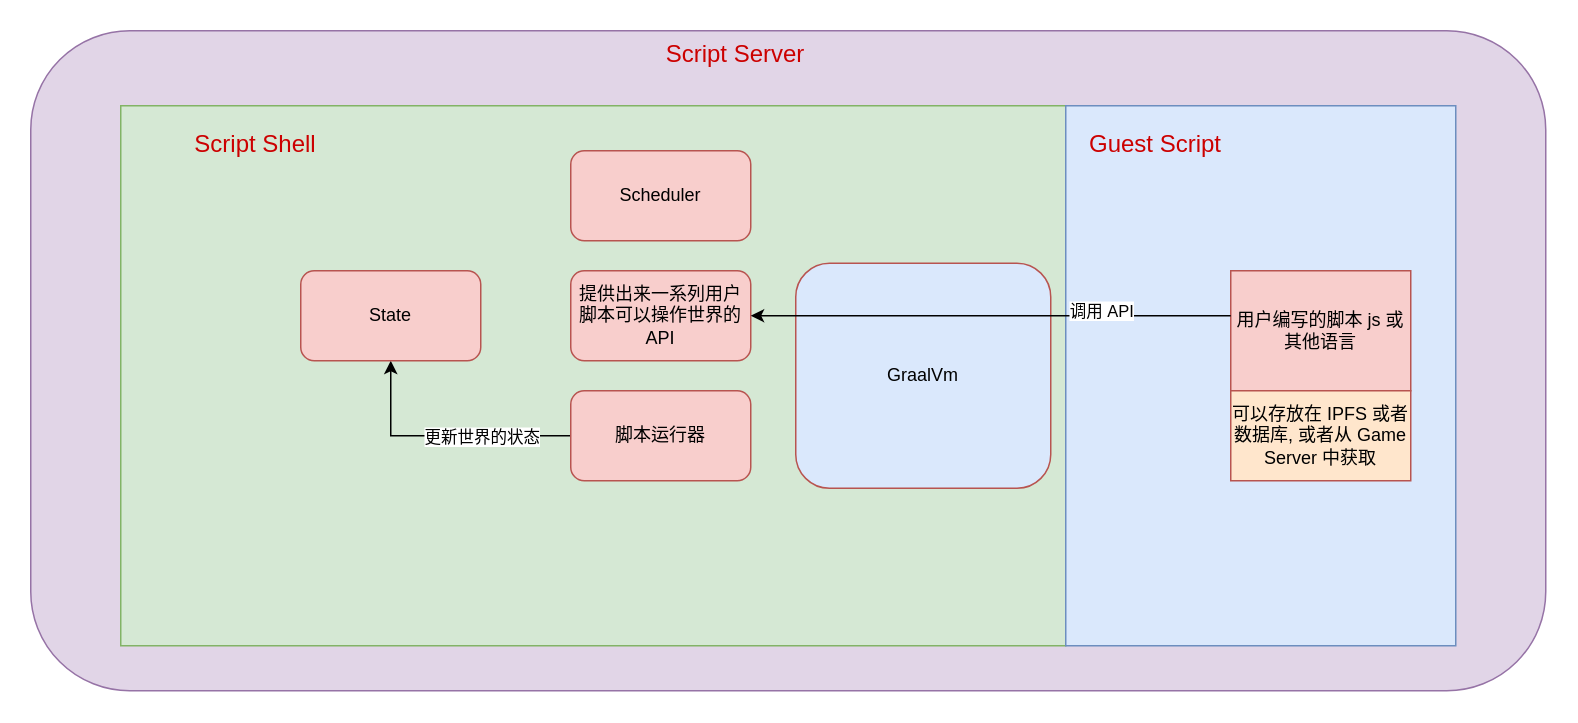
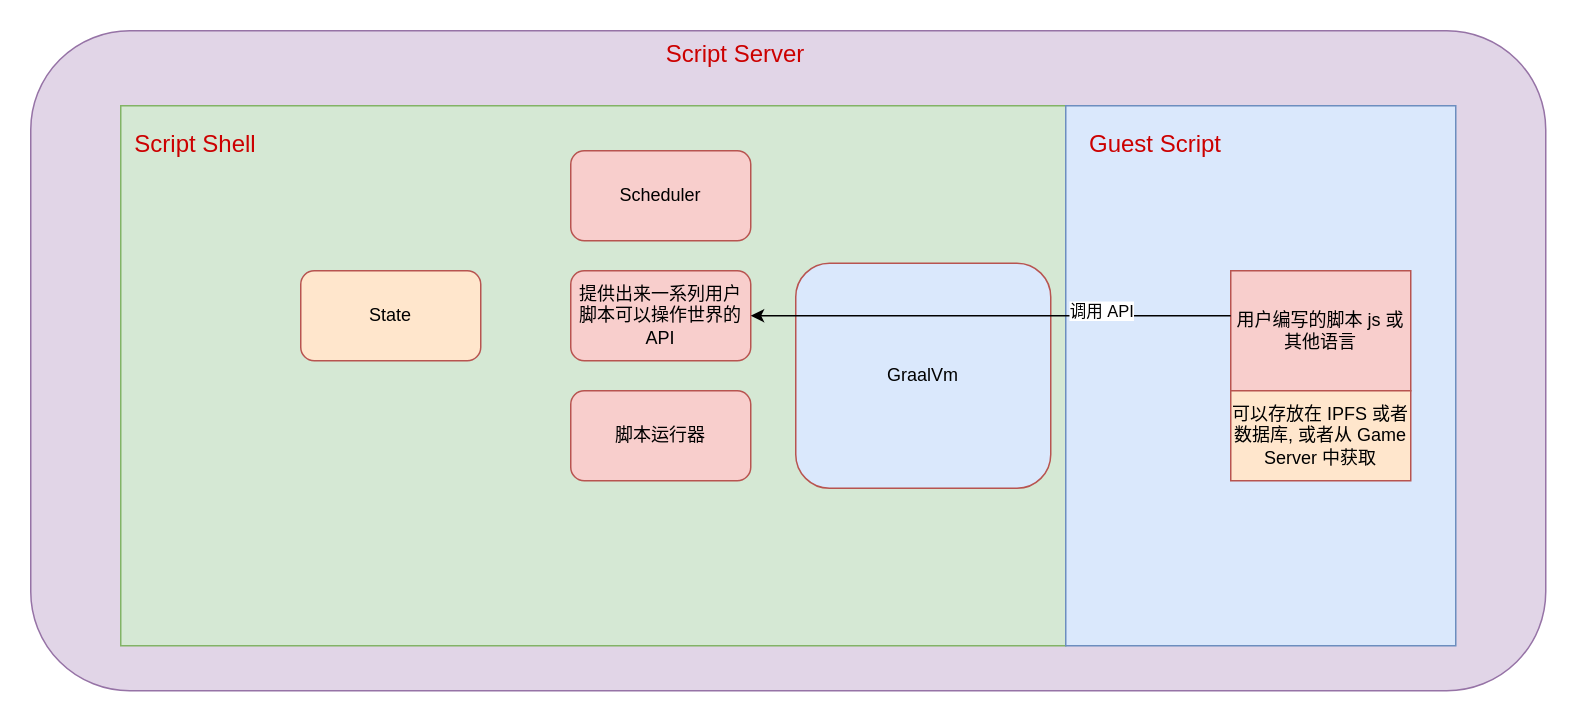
node "Script Shell": moved (256, 143) -> (196, 143)
node "State": fillcolor #f8cecc -> #ffe6cc
edge "脚本运行器" -> "State": removed, label "更新世界的状态"
